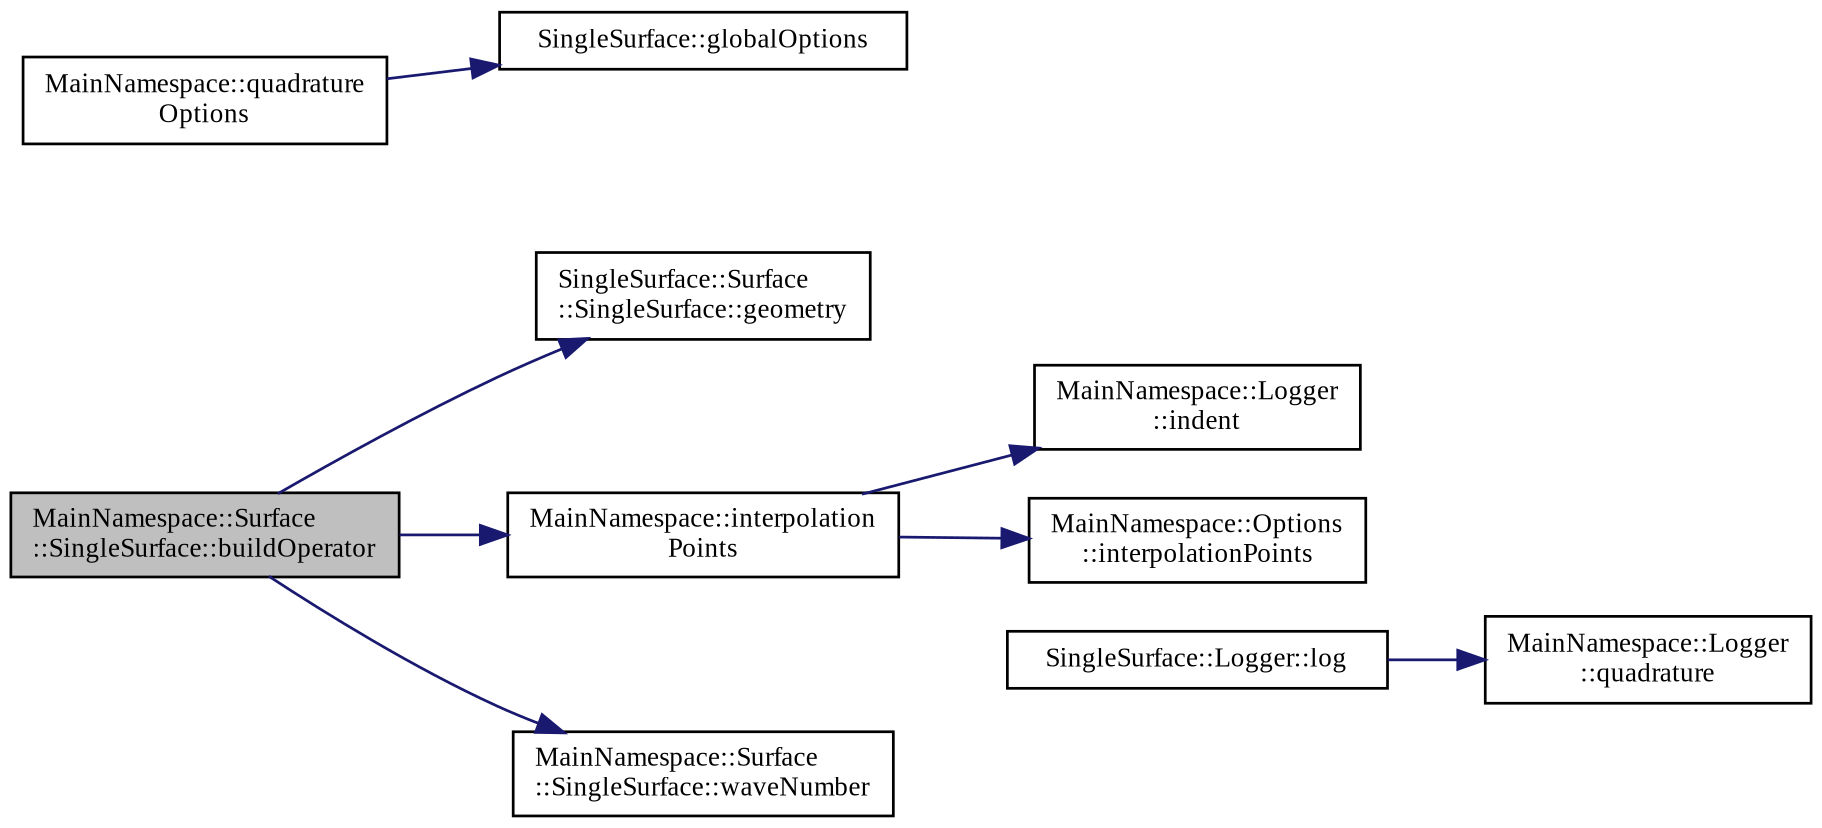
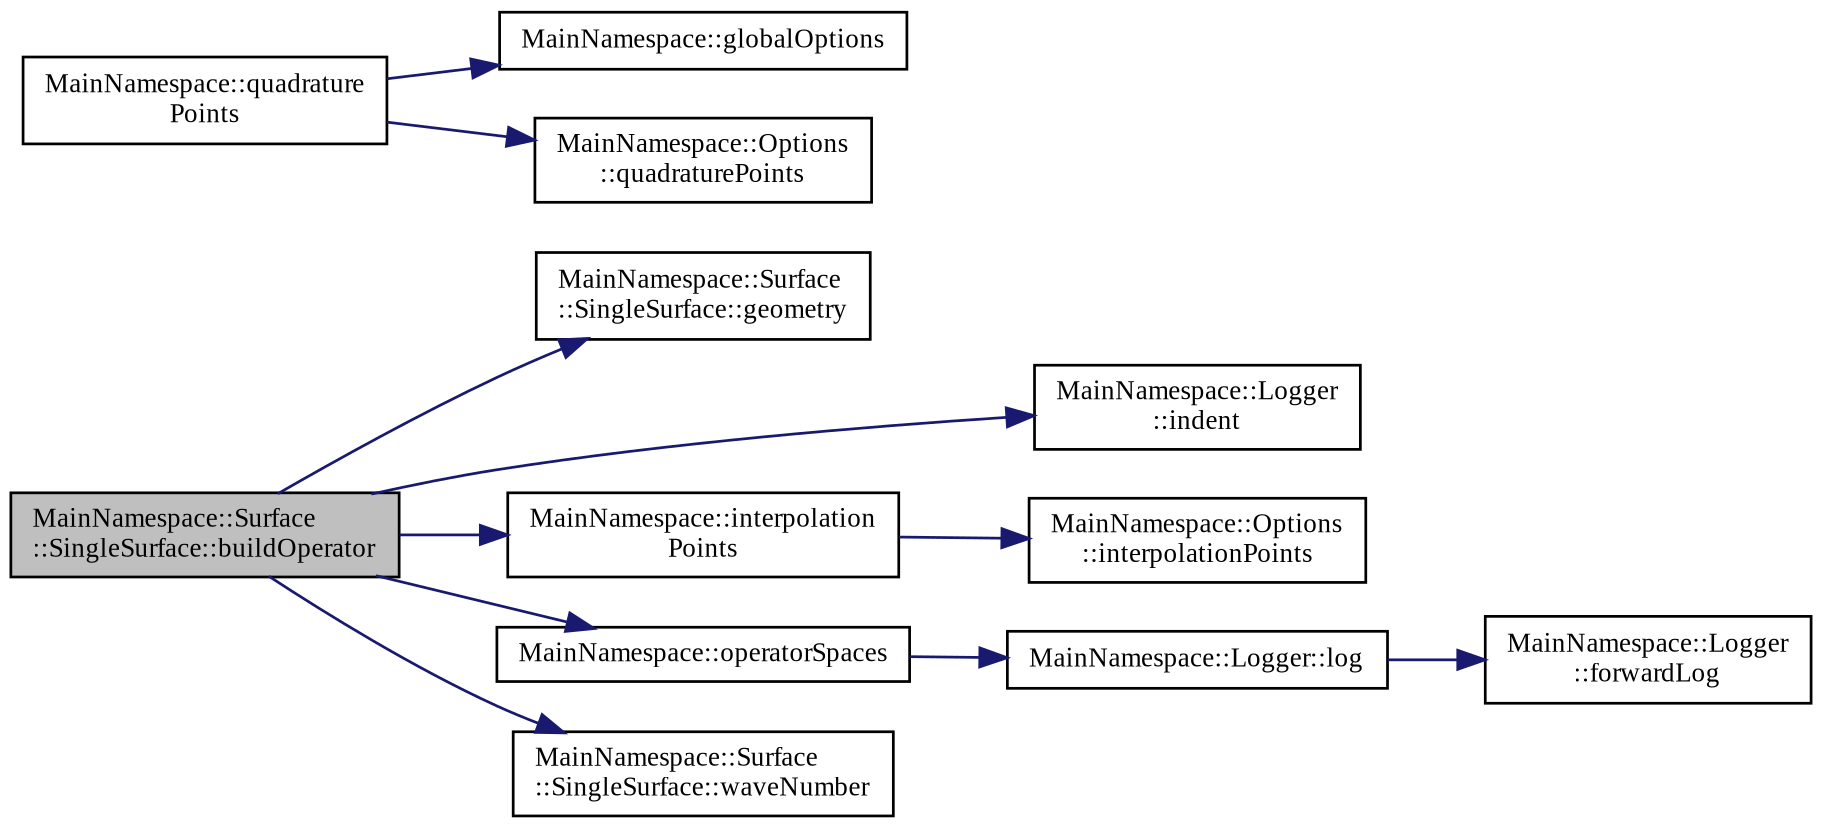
node "SingleSurface::globalOptions": label "SingleSurface::globalOptions" -> "MainNamespace::globalOptions"
node "MainNamespace::quadrature Options": label "MainNamespace::quadrature Options" -> "MainNamespace::quadrature Points"
node "MainNamespace::Options ::quadraturePoints": added
node "SingleSurface::Surface ::SingleSurface::geometry": label "SingleSurface::Surface ::SingleSurface::geometry" -> "MainNamespace::Surface ::SingleSurface::geometry"
edge "MainNamespace::interpolation Points" -> "MainNamespace::Logger ::indent": now "MainNamespace::Surface ::SingleSurface::buildOperator" -> "MainNamespace::Logger ::indent"
node "MainNamespace::operatorSpaces": added
node "SingleSurface::Logger::log": label "SingleSurface::Logger::log" -> "MainNamespace::Logger::log"
node "MainNamespace::Logger ::quadrature": label "MainNamespace::Logger ::quadrature" -> "MainNamespace::Logger ::forwardLog"
